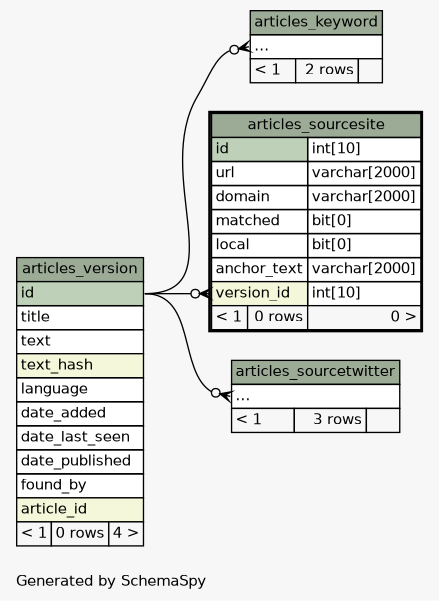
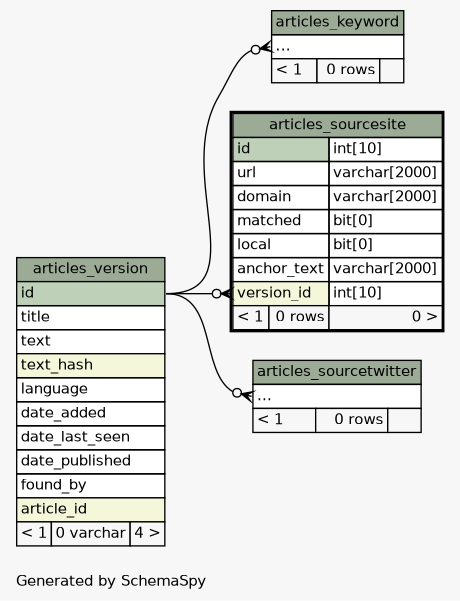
node "articles_keyword": text "2 rows" -> "0 rows"
node "articles_sourcetwitter": text "3 rows" -> "0 rows"
node "articles_version": text "0 rows" -> "0 varchar"
